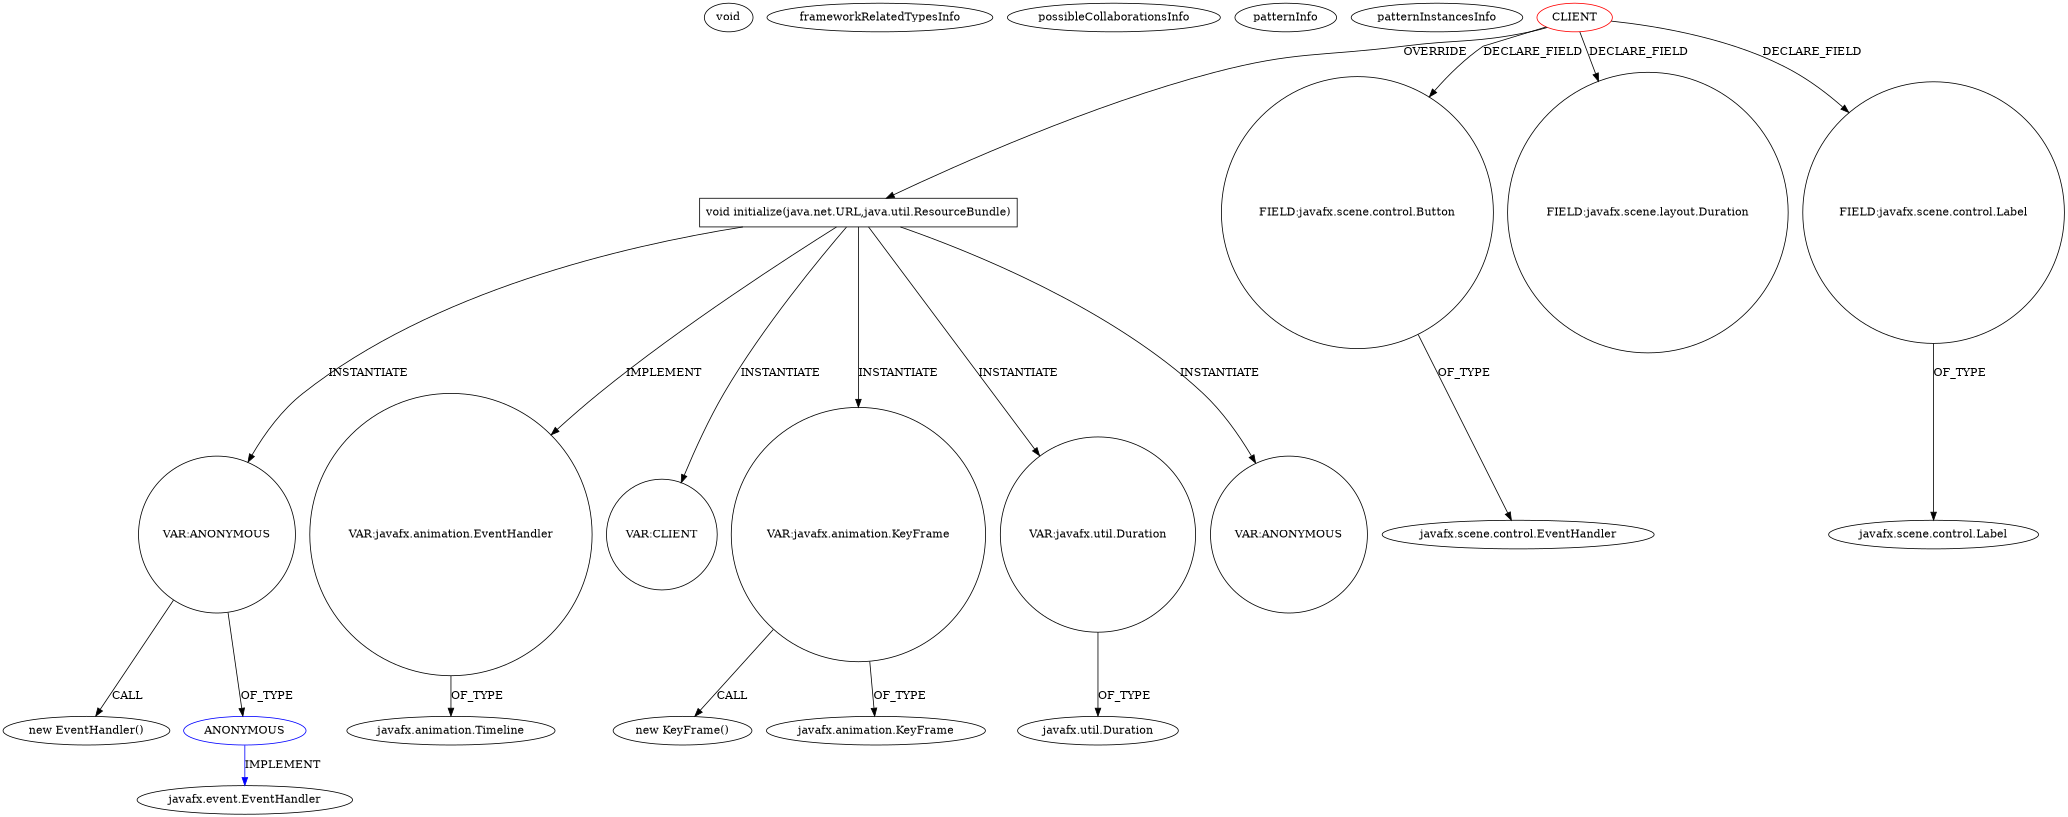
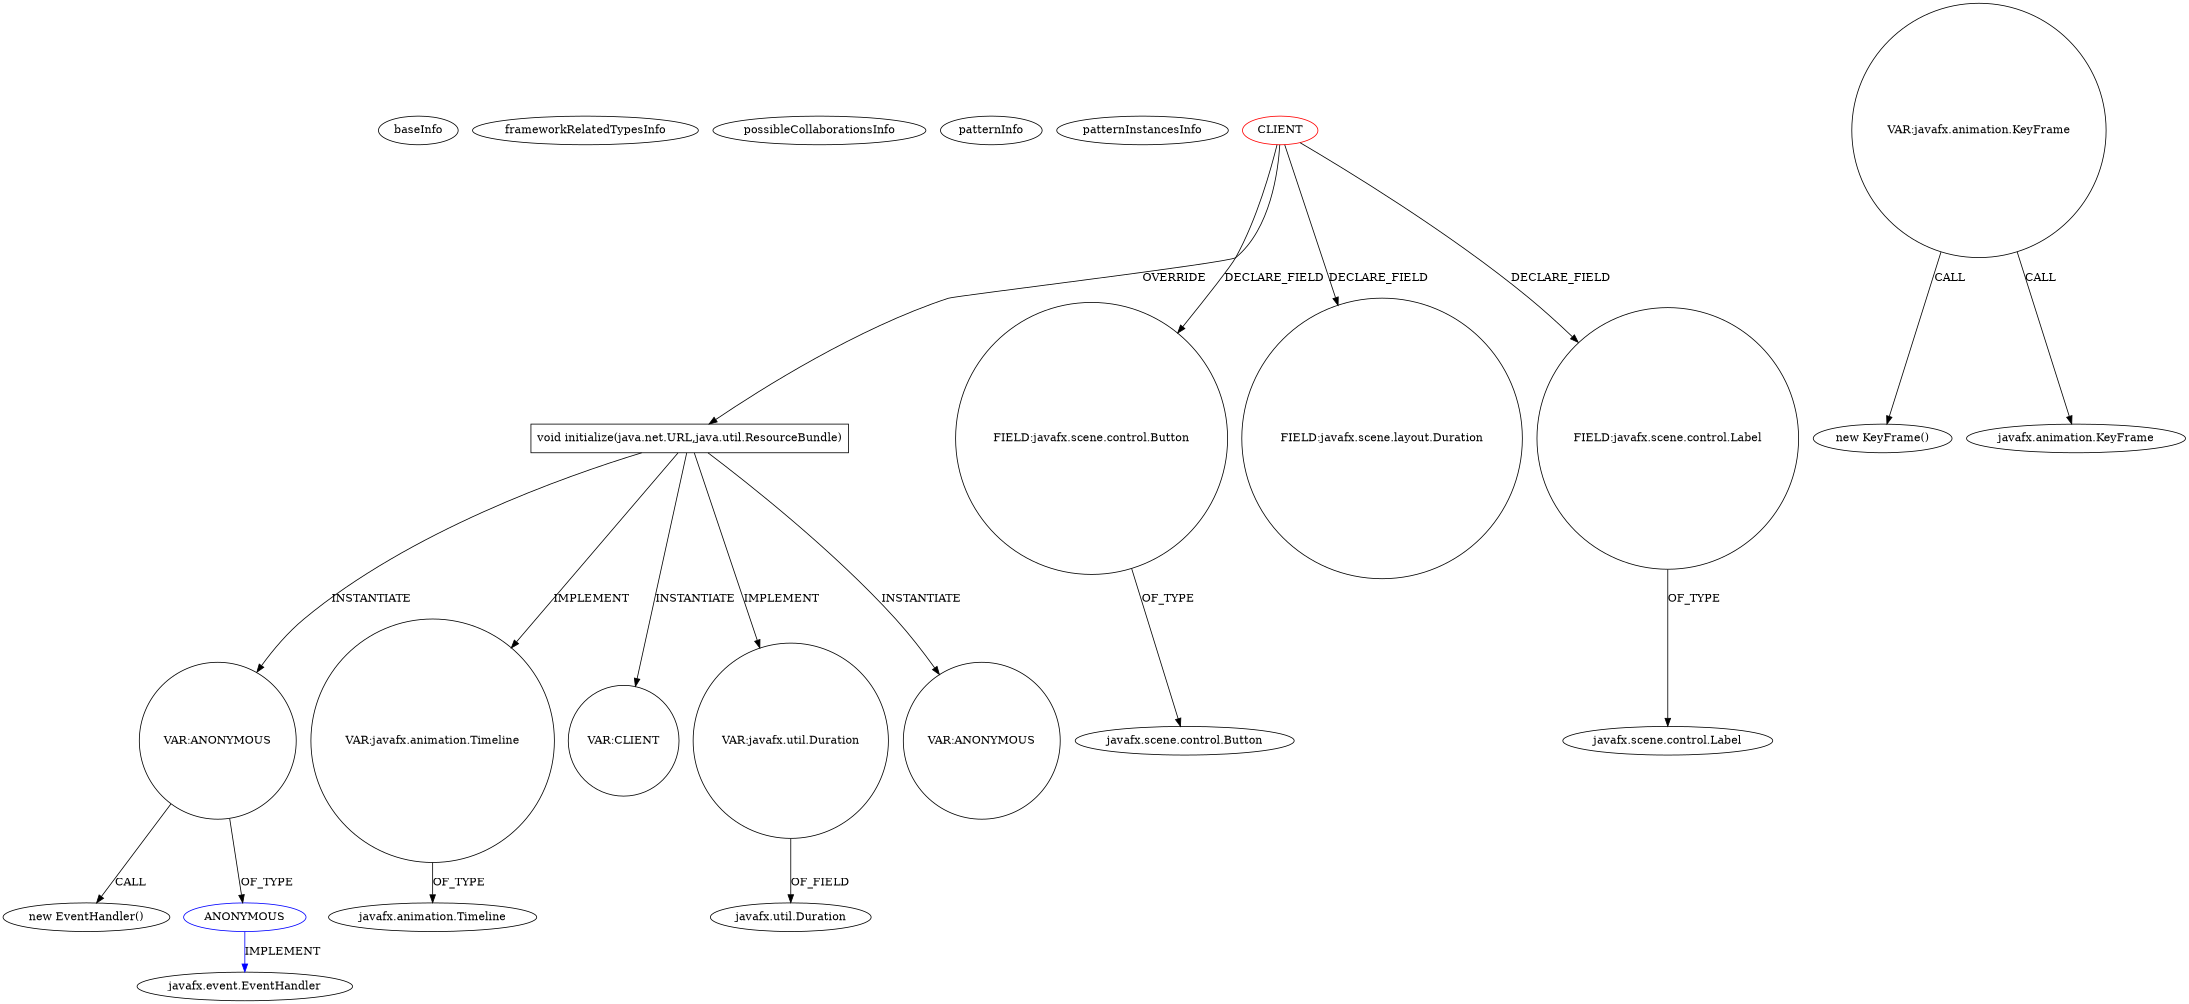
node "void": label "void" -> "baseInfo"
edge "void initialize(java.net.URL,java.util.ResourceBundle)" -> "VAR:javafx.animation.KeyFrame": removed, label "INSTANTIATE"
edge "void initialize(java.net.URL,java.util.ResourceBundle)" -> "VAR:javafx.util.Duration": label "INSTANTIATE" -> "IMPLEMENT"
node "VAR:javafx.animation.EventHandler": label "VAR:javafx.animation.EventHandler" -> "VAR:javafx.animation.Timeline"
node "javafx.scene.control.EventHandler": label "javafx.scene.control.EventHandler" -> "javafx.scene.control.Button"
edge "VAR:javafx.animation.KeyFrame" -> "javafx.animation.KeyFrame": label "OF_TYPE" -> "CALL"
edge "VAR:javafx.util.Duration" -> "javafx.util.Duration": label "OF_TYPE" -> "OF_FIELD"
